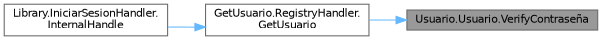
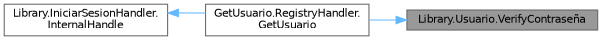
node "Usuario.Usuario.VerifyContraseña": label "Usuario.Usuario.VerifyContraseña" -> "Library.Usuario.VerifyContraseña"
edge "Library.IniciarSesionHandler. InternalHandle" -> "GetUsuario.RegistryHandler. GetUsuario": reversed
